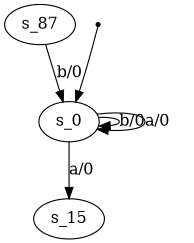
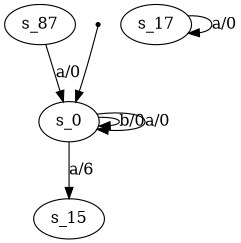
node "s_17": added
edge "s_87" -> "s_0": label "b/0" -> "a/0"
edge "s_0" -> "s_15": label "a/0" -> "a/6"
